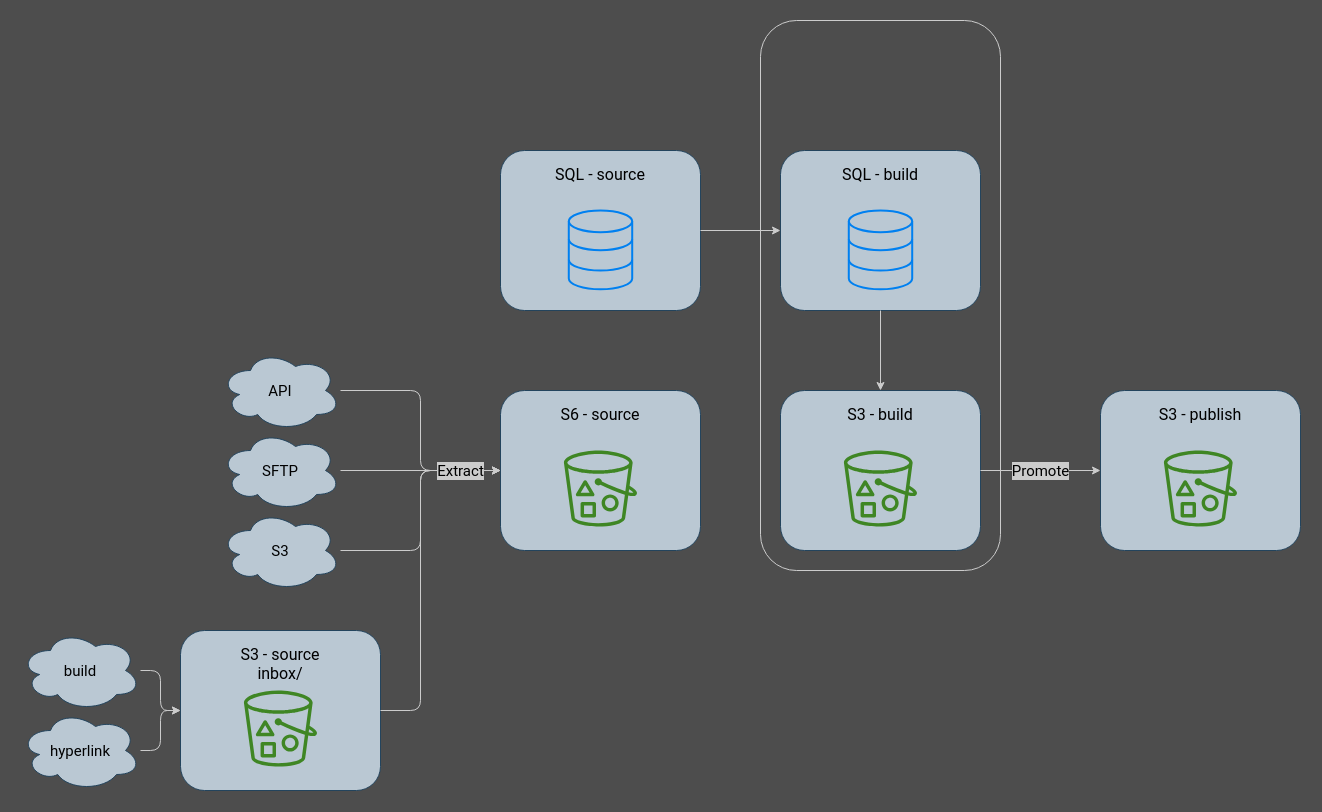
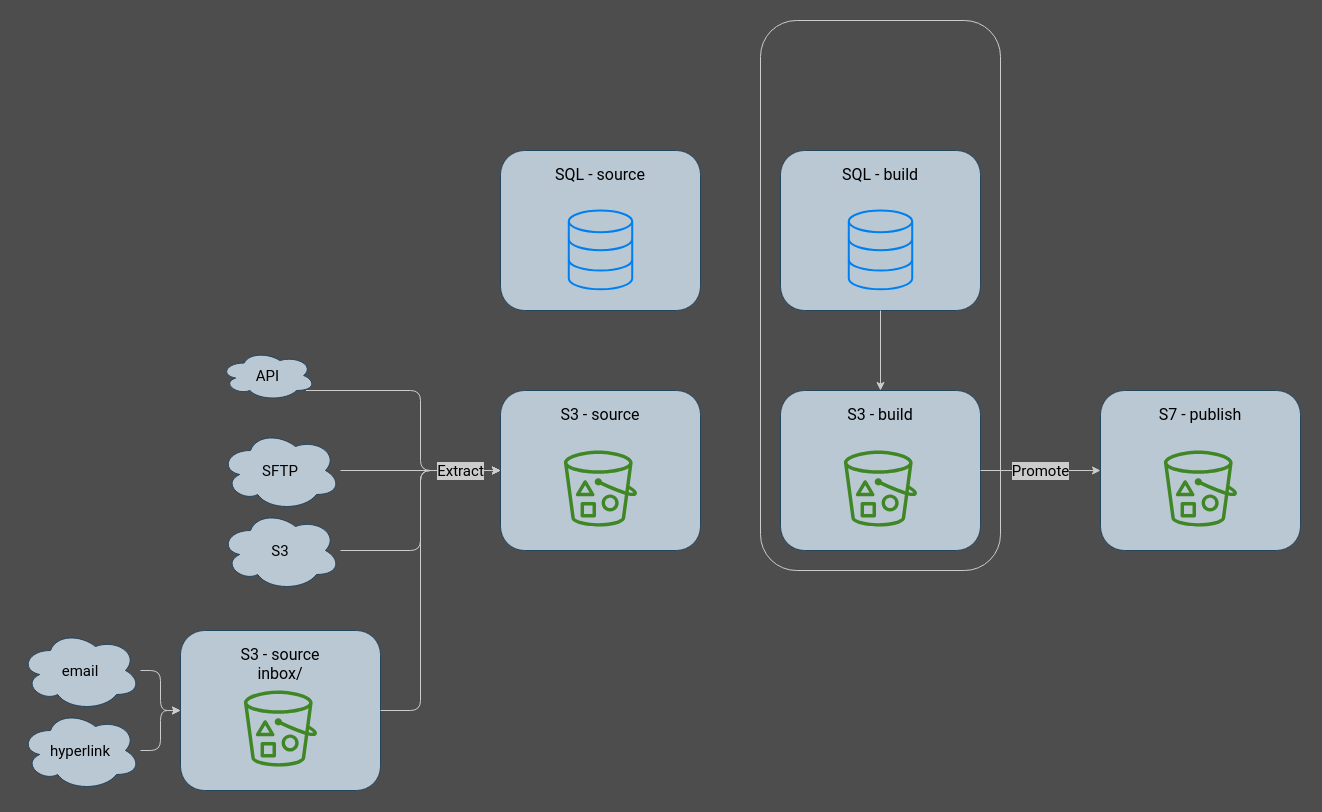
edge "SQL - source" -> "SQL - build": removed
node "API": size 120x80 -> 95x50
node "S6 - source": label "S6 - source" -> "S3 - source"
node "S3 - publish": label "S3 - publish" -> "S7 - publish"
node "build": label "build" -> "email"
